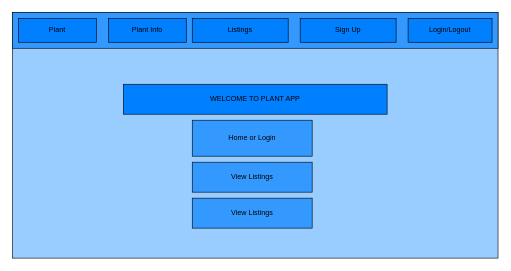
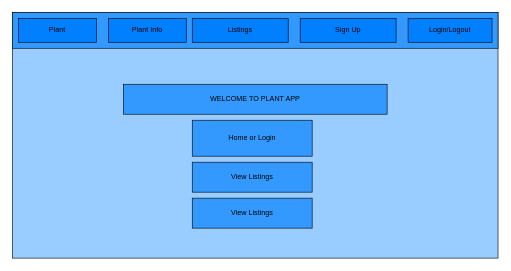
node "WELCOME TO PLANT APP": fillcolor #007fff -> #3399ff
